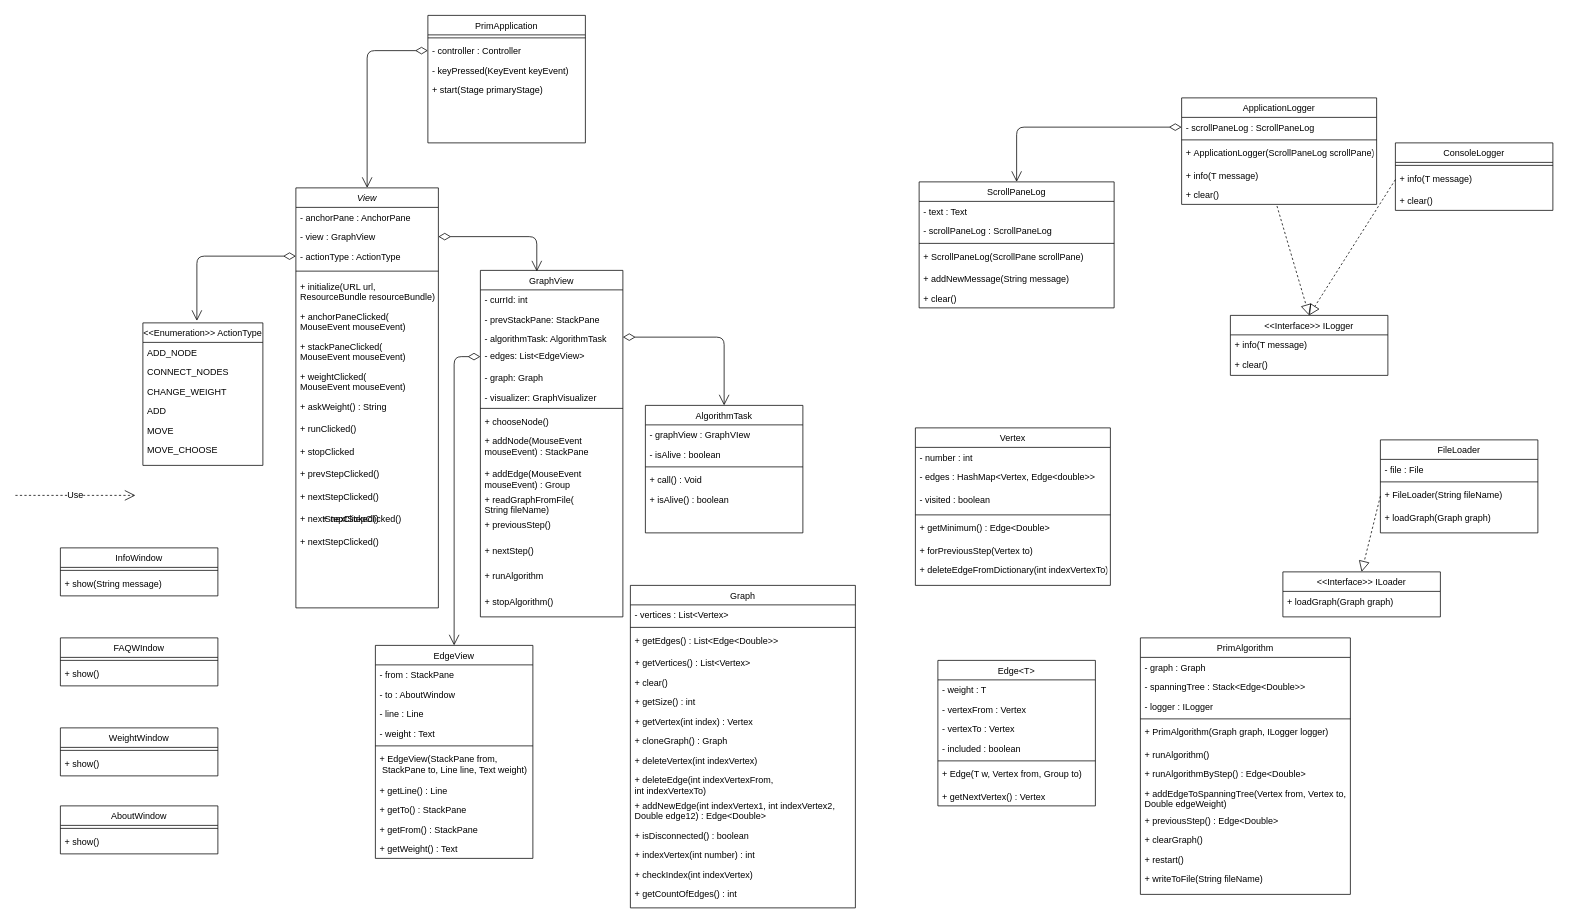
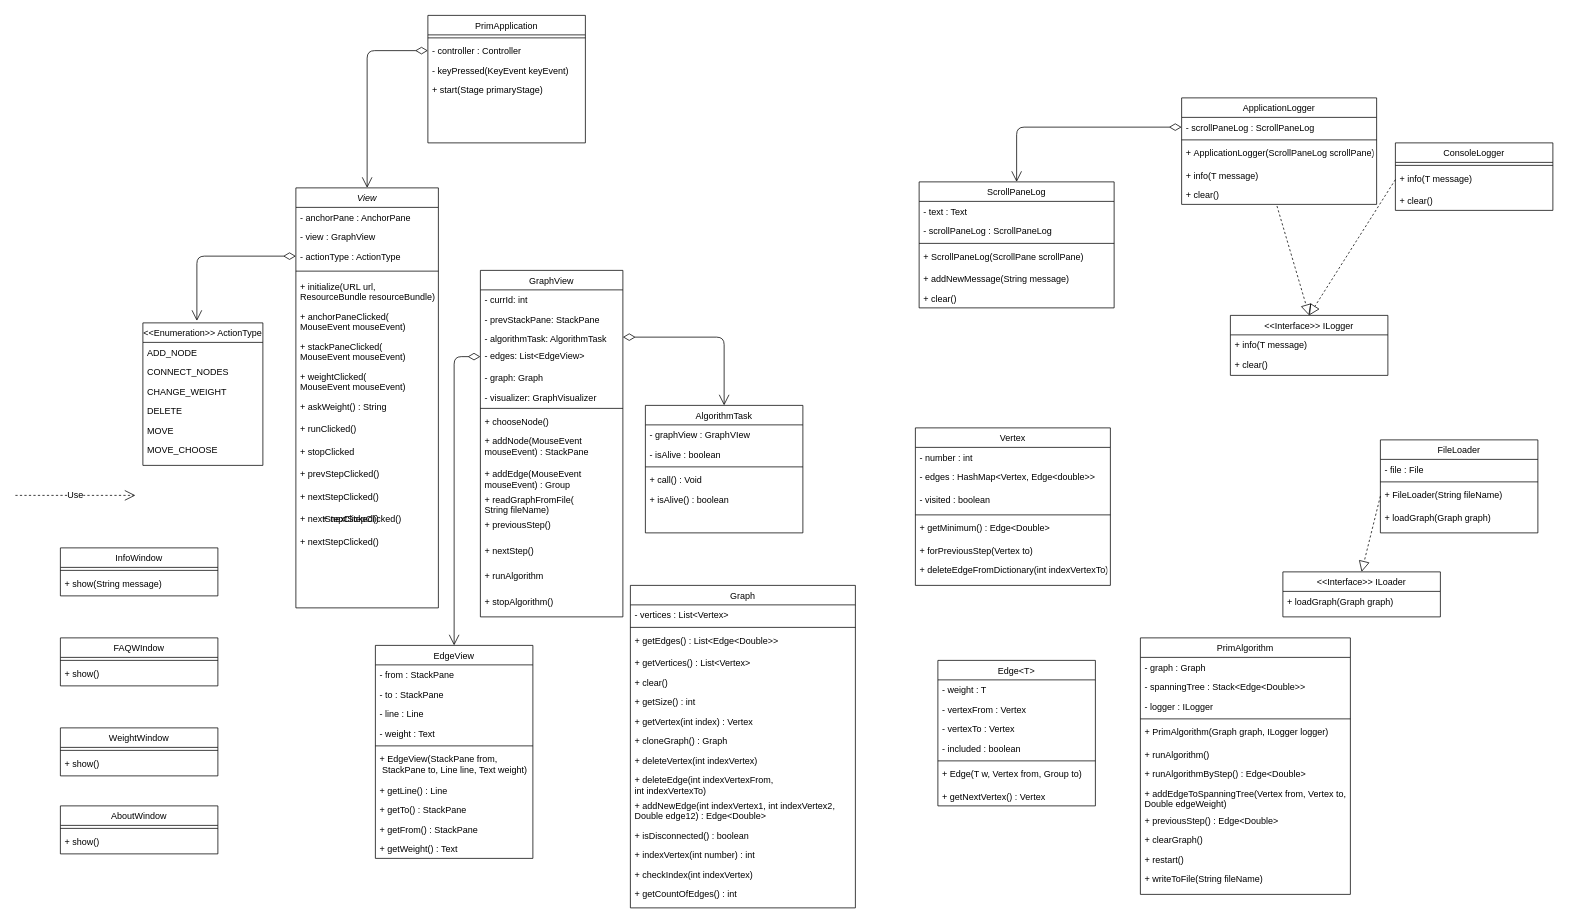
edge "- view : GraphView" -- "GraphView": removed
node "ADD": label "ADD" -> "DELETE"
node "- to : AboutWindow": label "- to : AboutWindow" -> "- to : StackPane"
